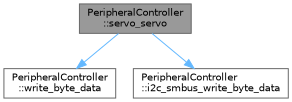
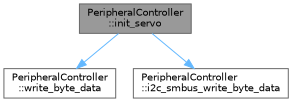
node "PeripheralController ::servo_servo": label "PeripheralController ::servo_servo" -> "PeripheralController ::init_servo"
